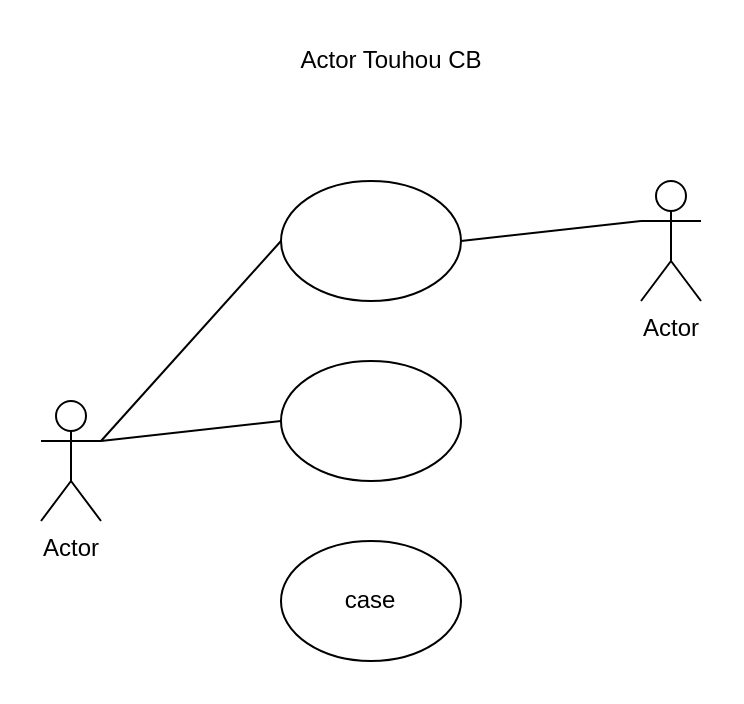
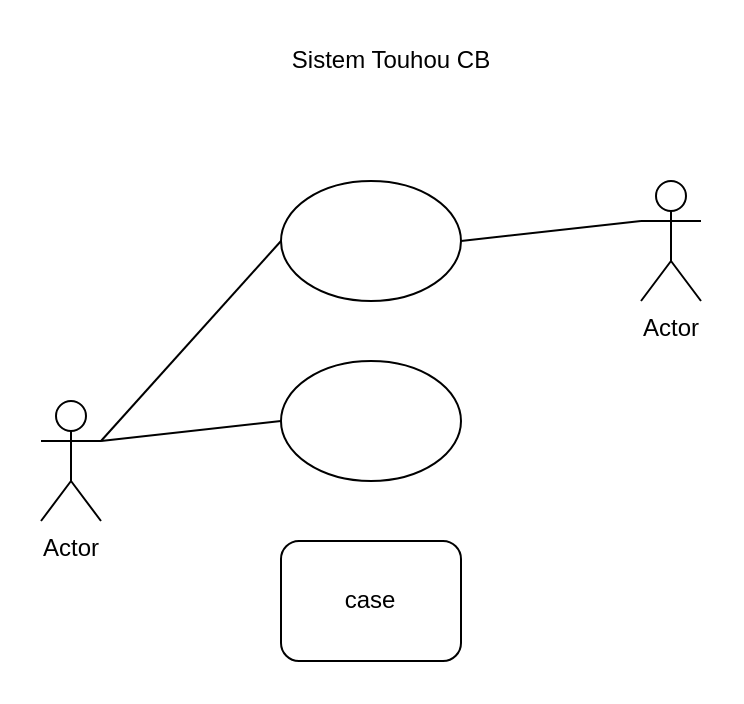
node "Actor Touhou CB": label "Actor Touhou CB" -> "Sistem Touhou CB"
node "case": shape ellipse -> rounded rectangle
